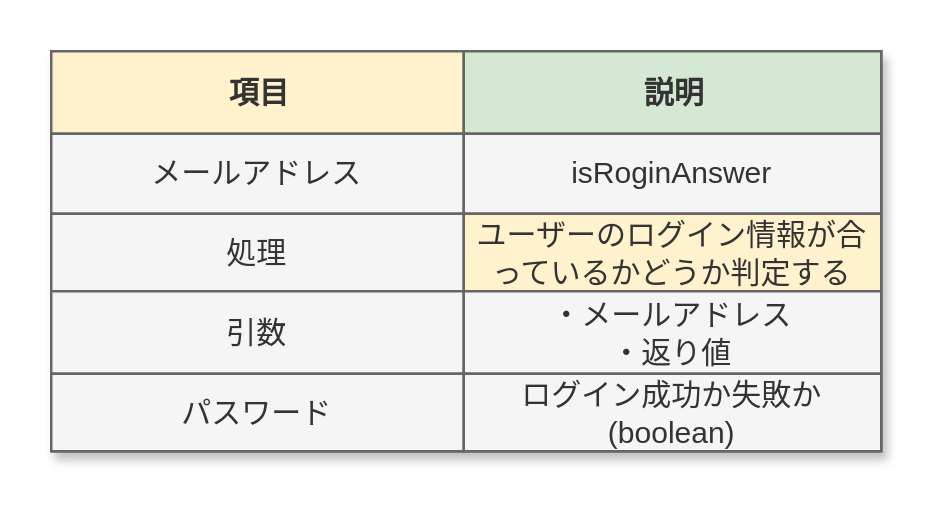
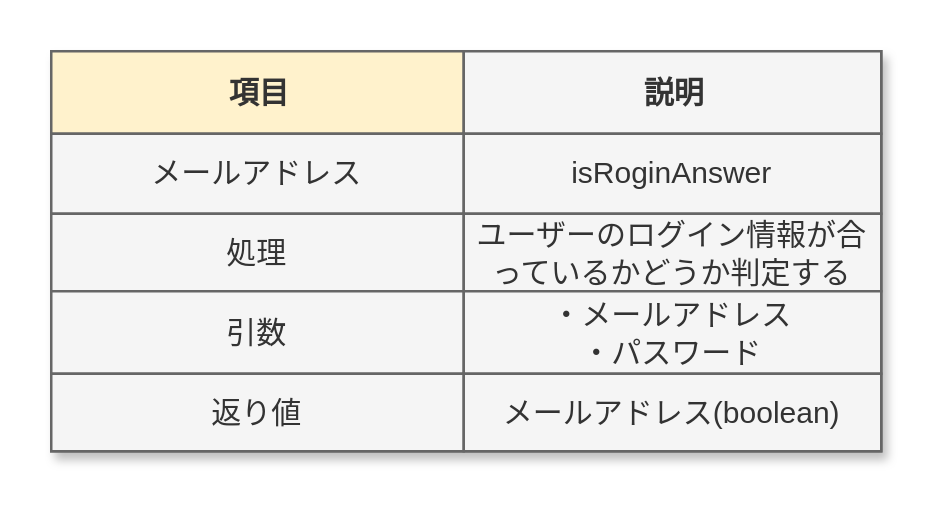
node "説明": fillcolor #d5e8d4 -> #f5f5f5
node "ユーザーのログイン情報が合っているかどうか判定する": fillcolor #fff2cc -> #f5f5f5
node "・メールアドレス ・返り値": label "・メールアドレス ・返り値" -> "・メールアドレス ・パスワード"
node "パスワード": label "パスワード" -> "返り値"
node "ログイン成功か失敗か(boolean)": label "ログイン成功か失敗か(boolean)" -> "メールアドレス(boolean)"
